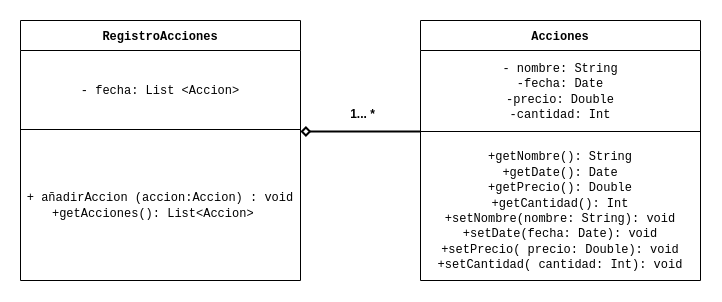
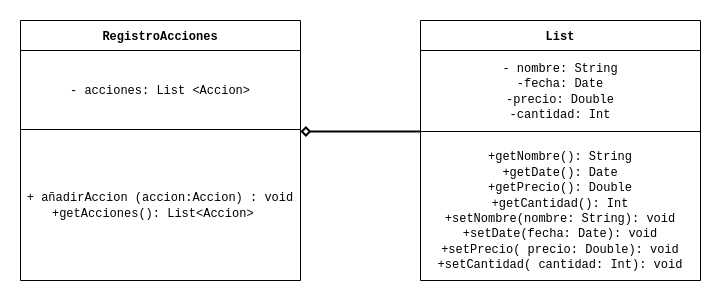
node "Acciones": label "Acciones" -> "List"
node "- fecha: List <Accion>": label "- fecha: List <Accion>" -> "- acciones: List <Accion>"
node "1... *": removed
